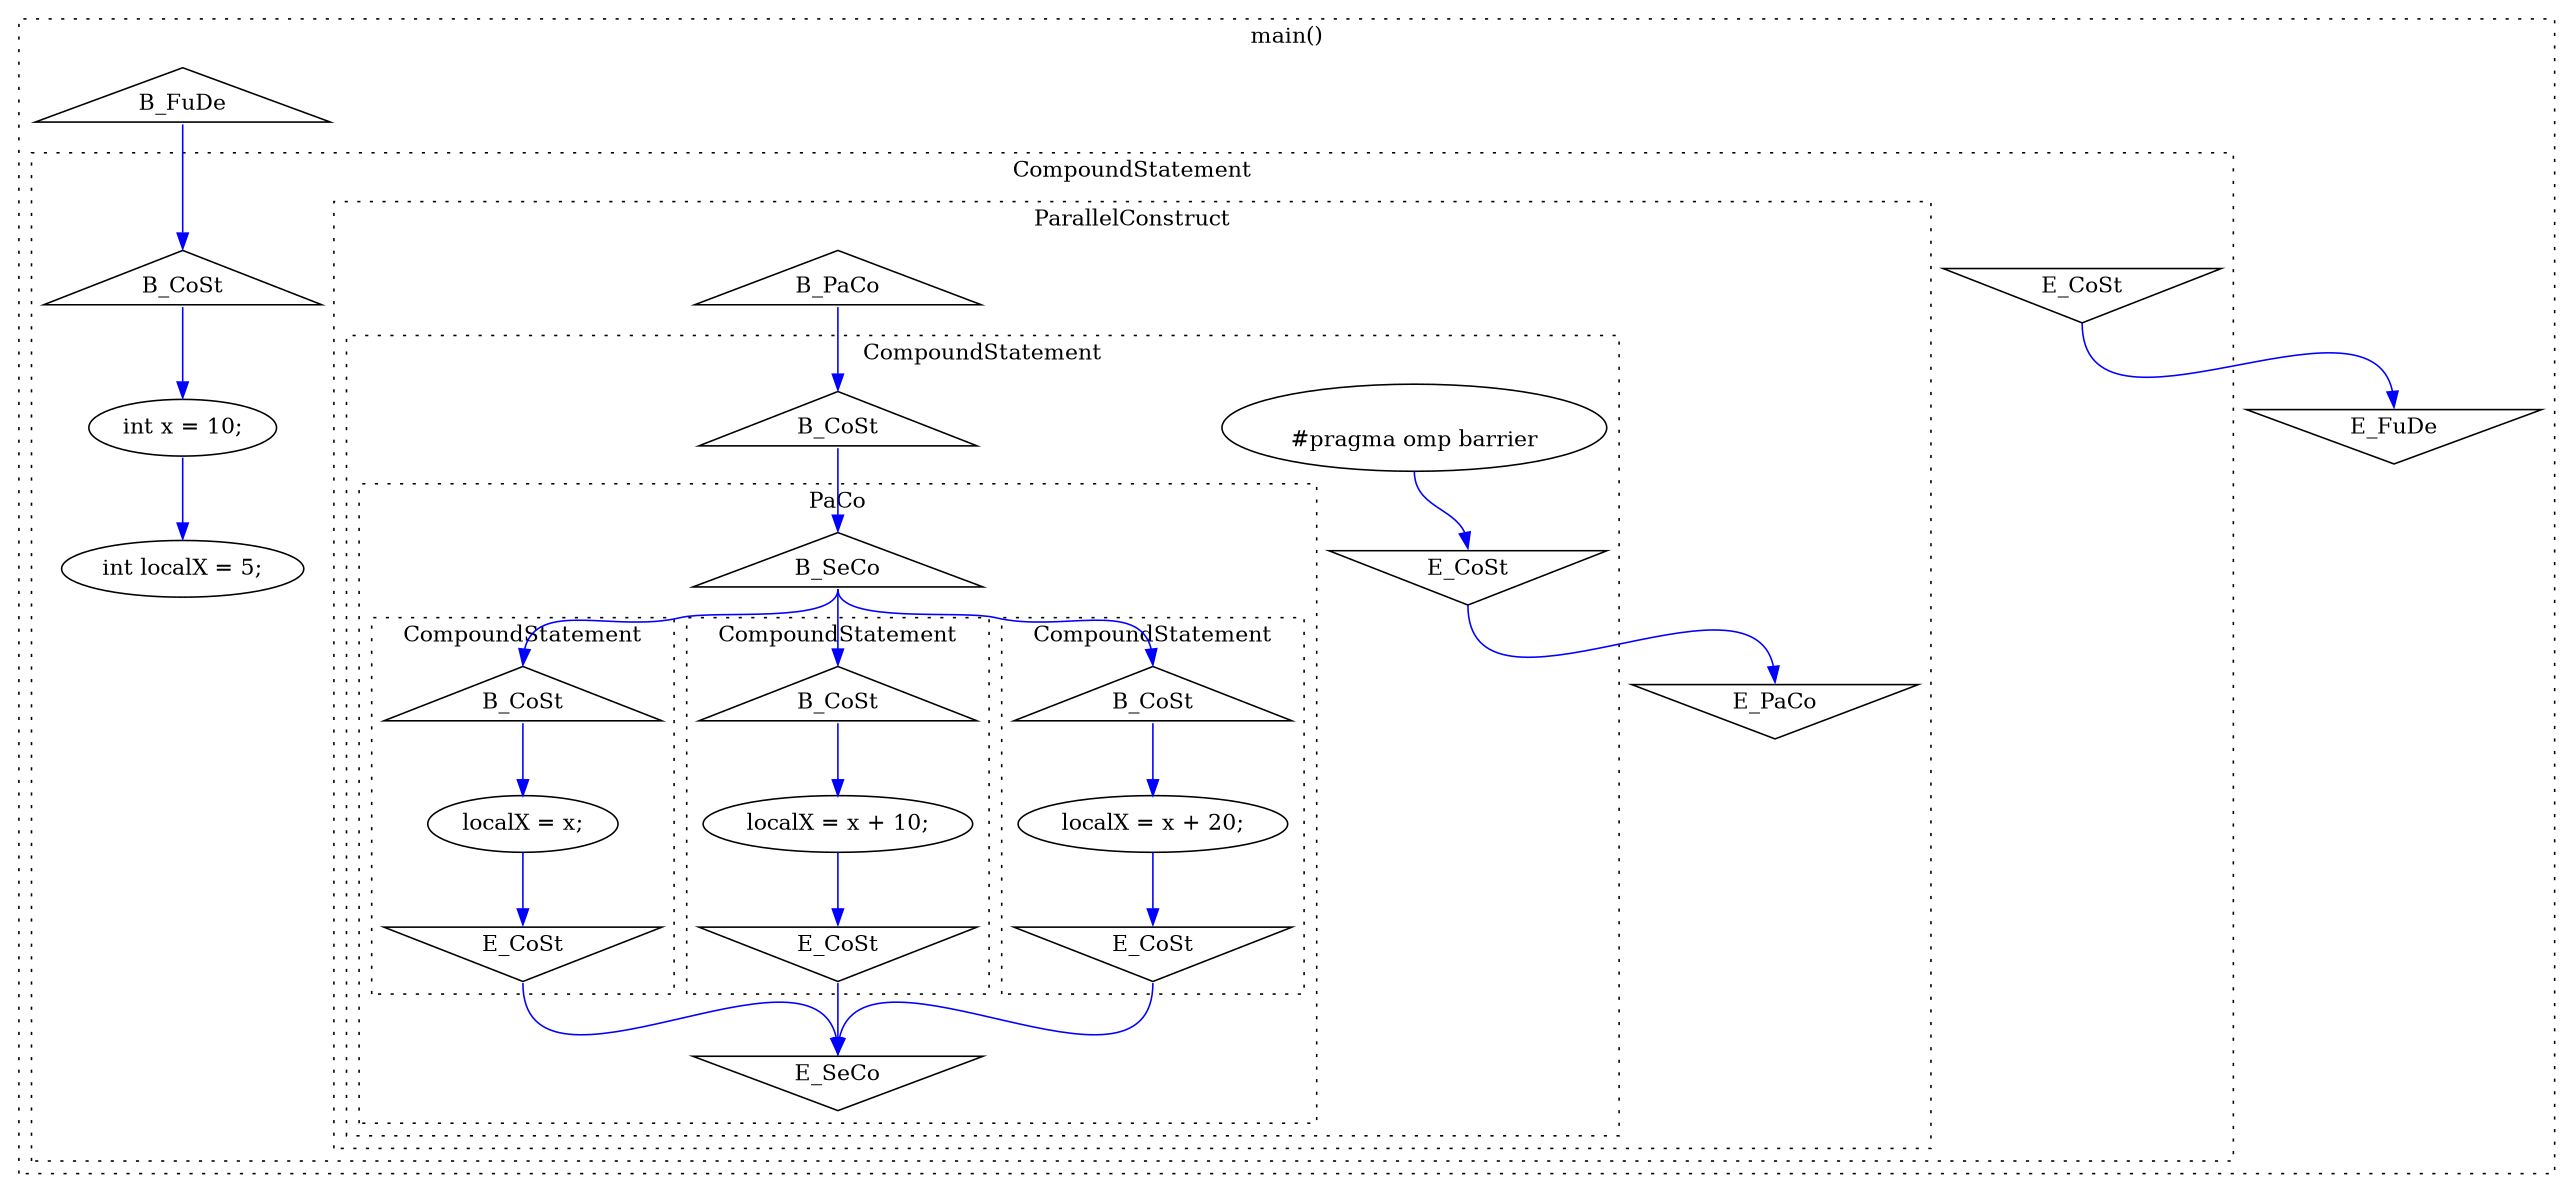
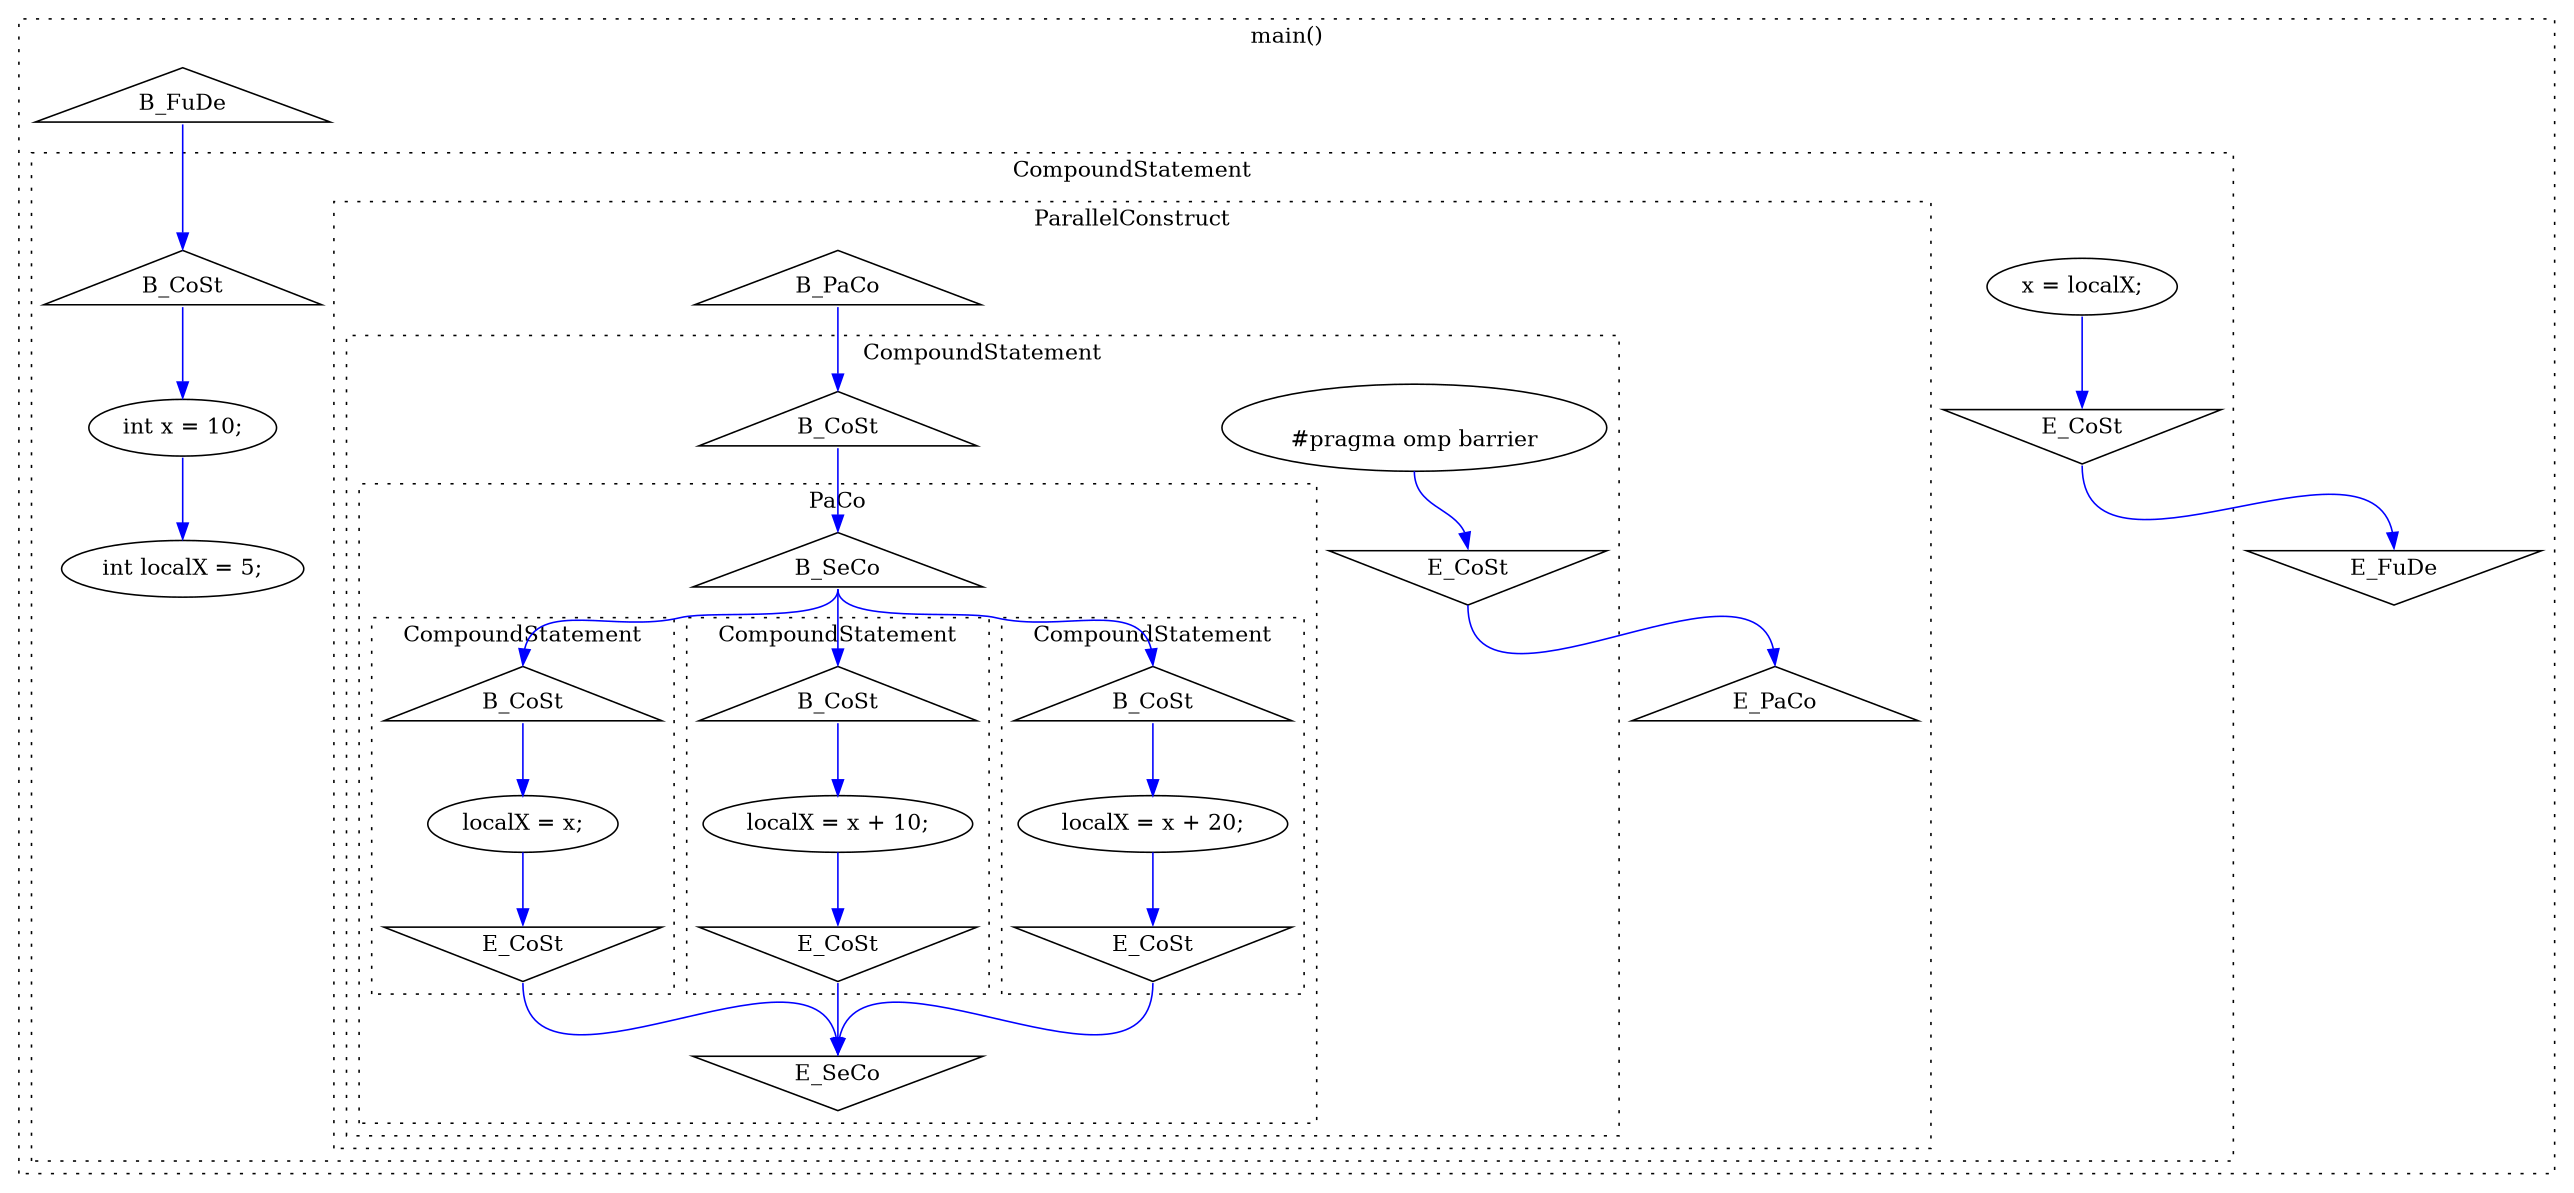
node "x = localX;": added
node "E_PaCo": shape invtriangle -> triangle
